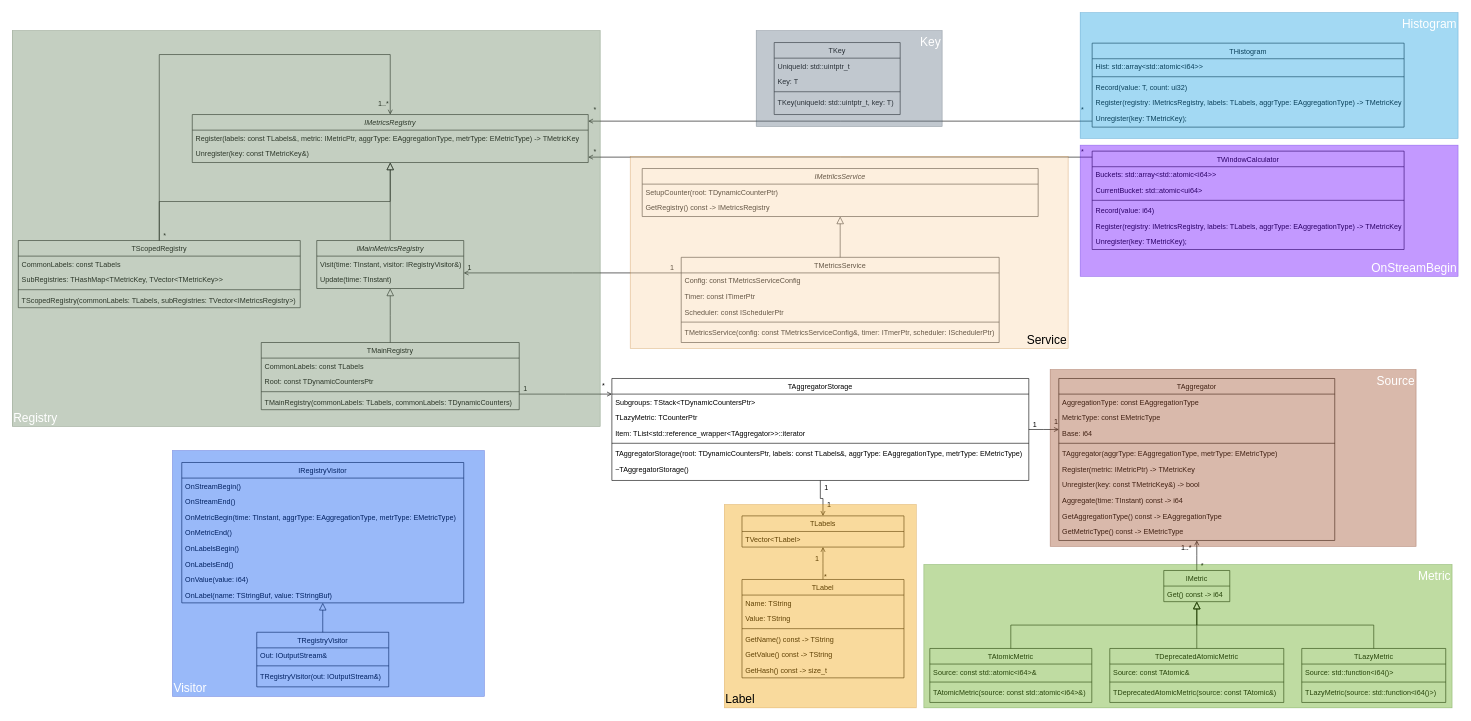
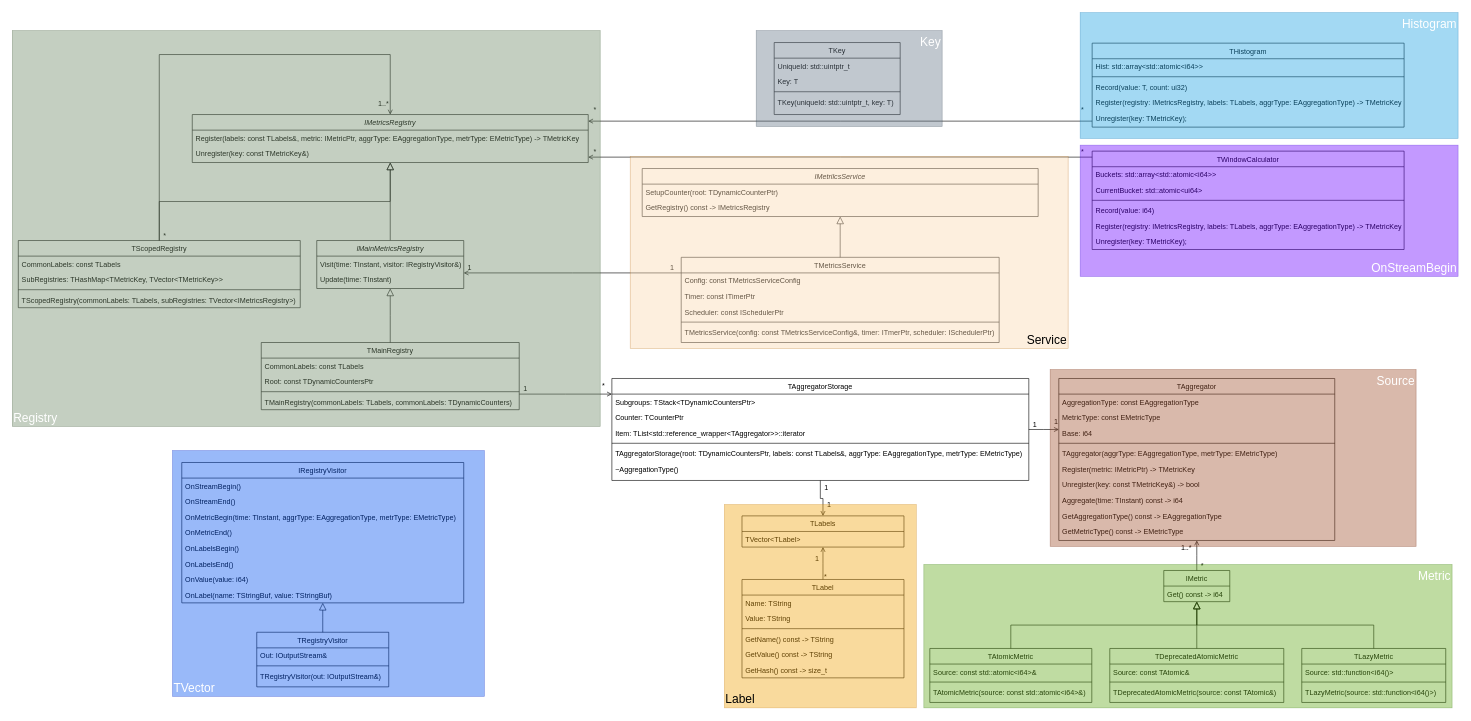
node "TLazyMetric: TCounterPtr": label "TLazyMetric: TCounterPtr" -> "Counter: TCounterPtr"
node "~TAggregatorStorage()": label "~TAggregatorStorage()" -> "~AggregationType()"
node "Visitor": label "Visitor" -> "TVector"
